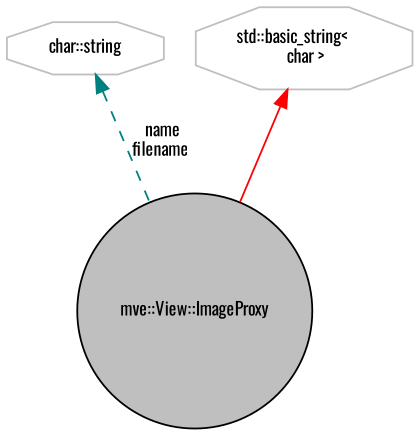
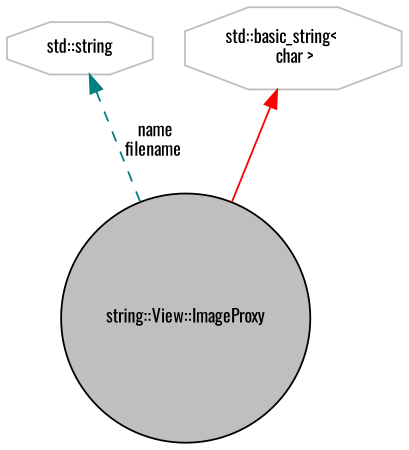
node "char::string": label "char::string" -> "std::string"
node "mve::View::ImageProxy": label "mve::View::ImageProxy" -> "string::View::ImageProxy"
